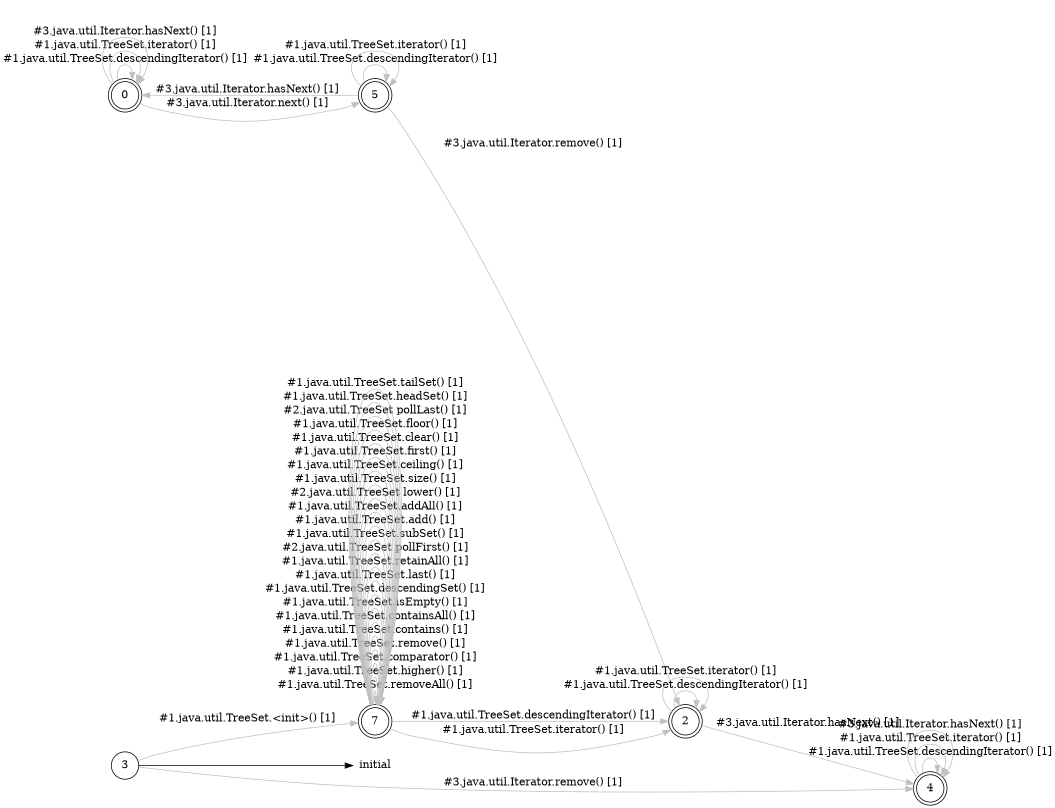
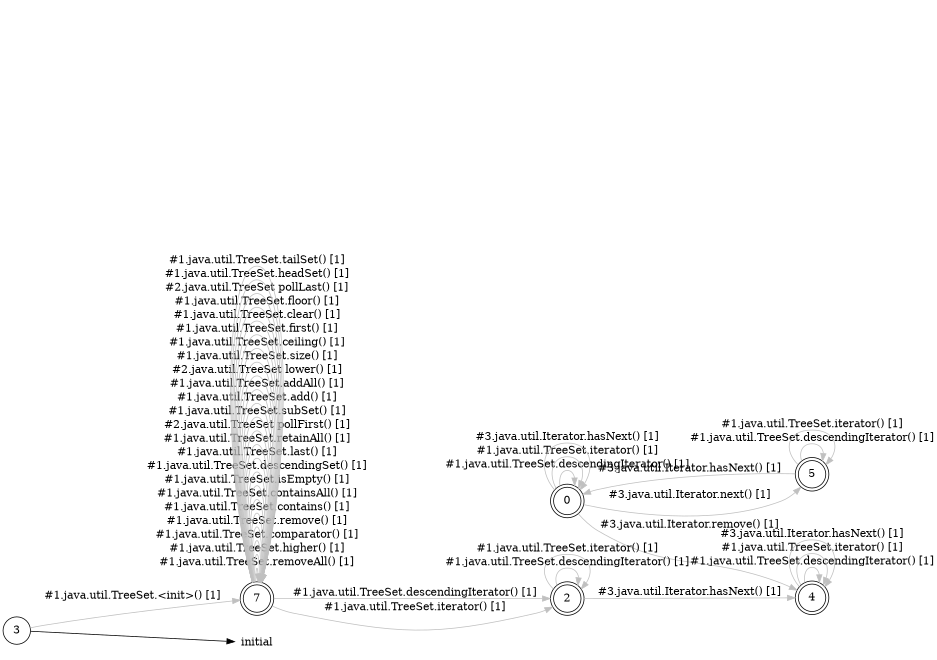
edge "5" -> "2": removed, label "#3.java.util.Iterator.remove() [1]"
edge "3" -> "4": now "0" -> "4"
